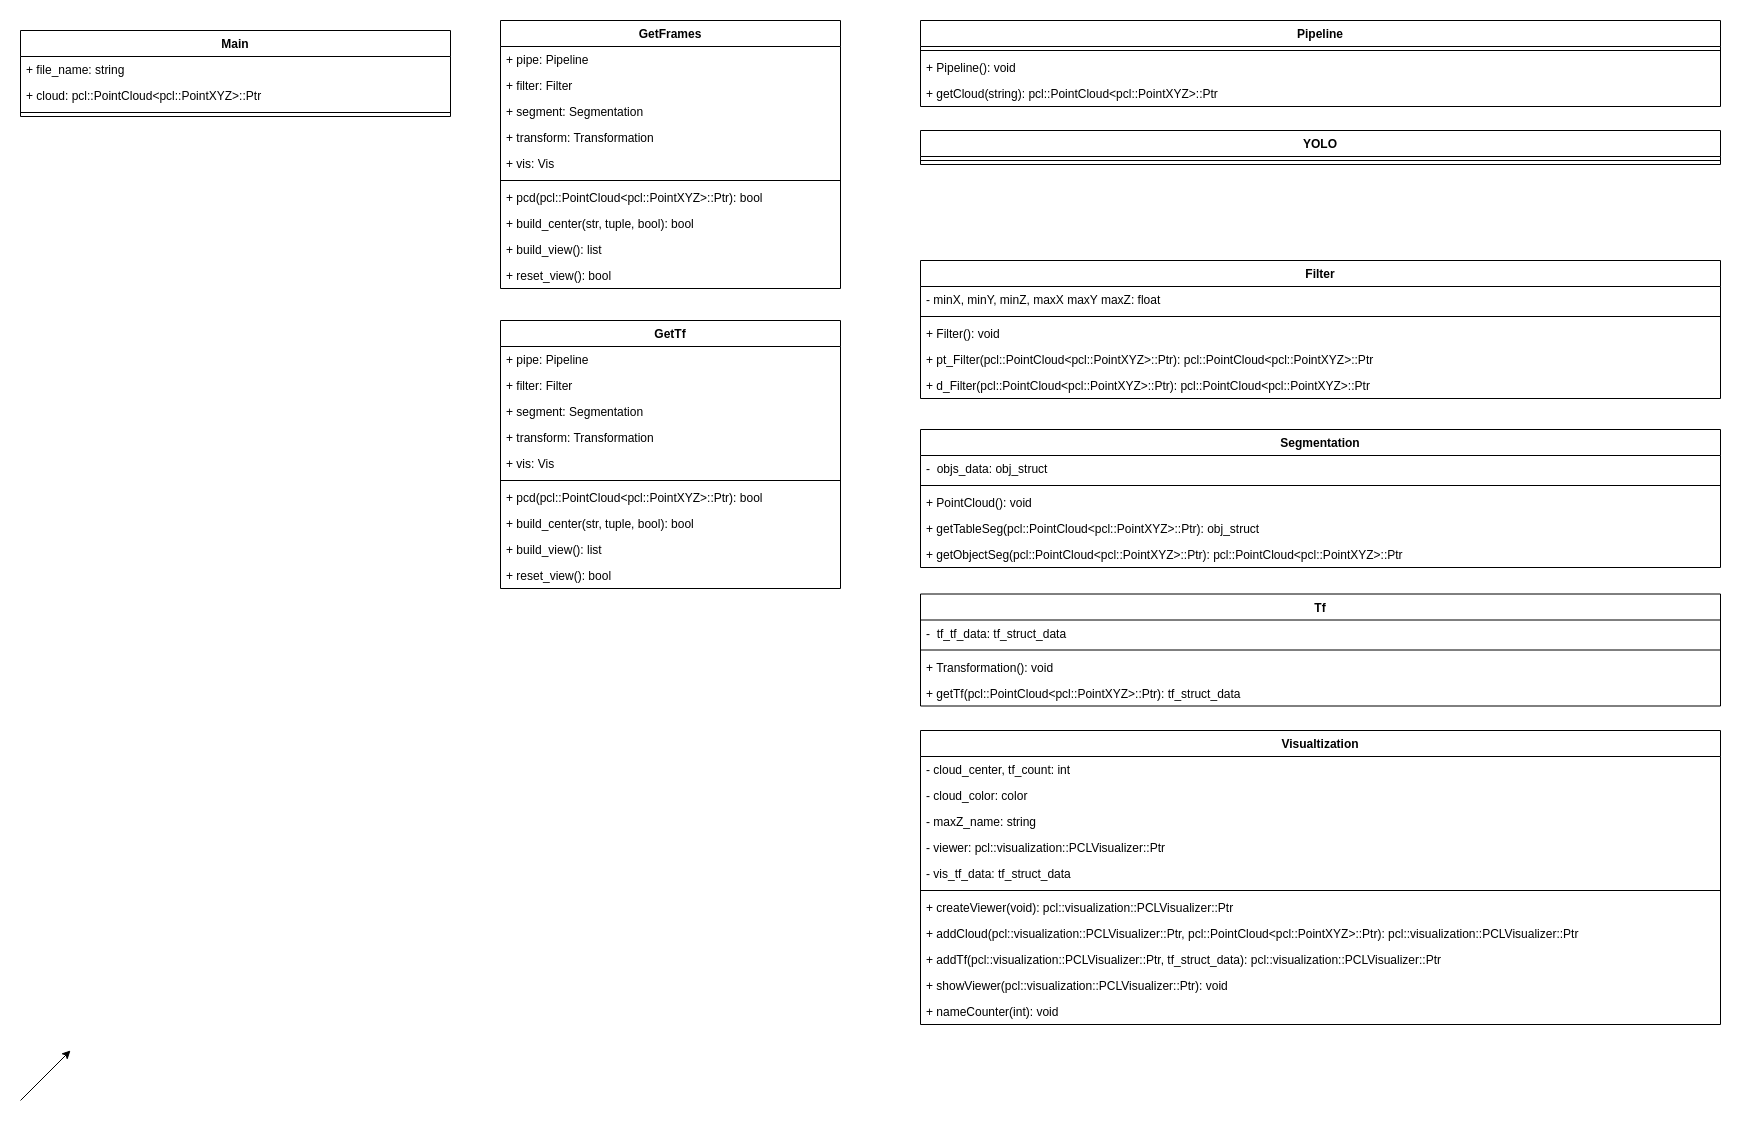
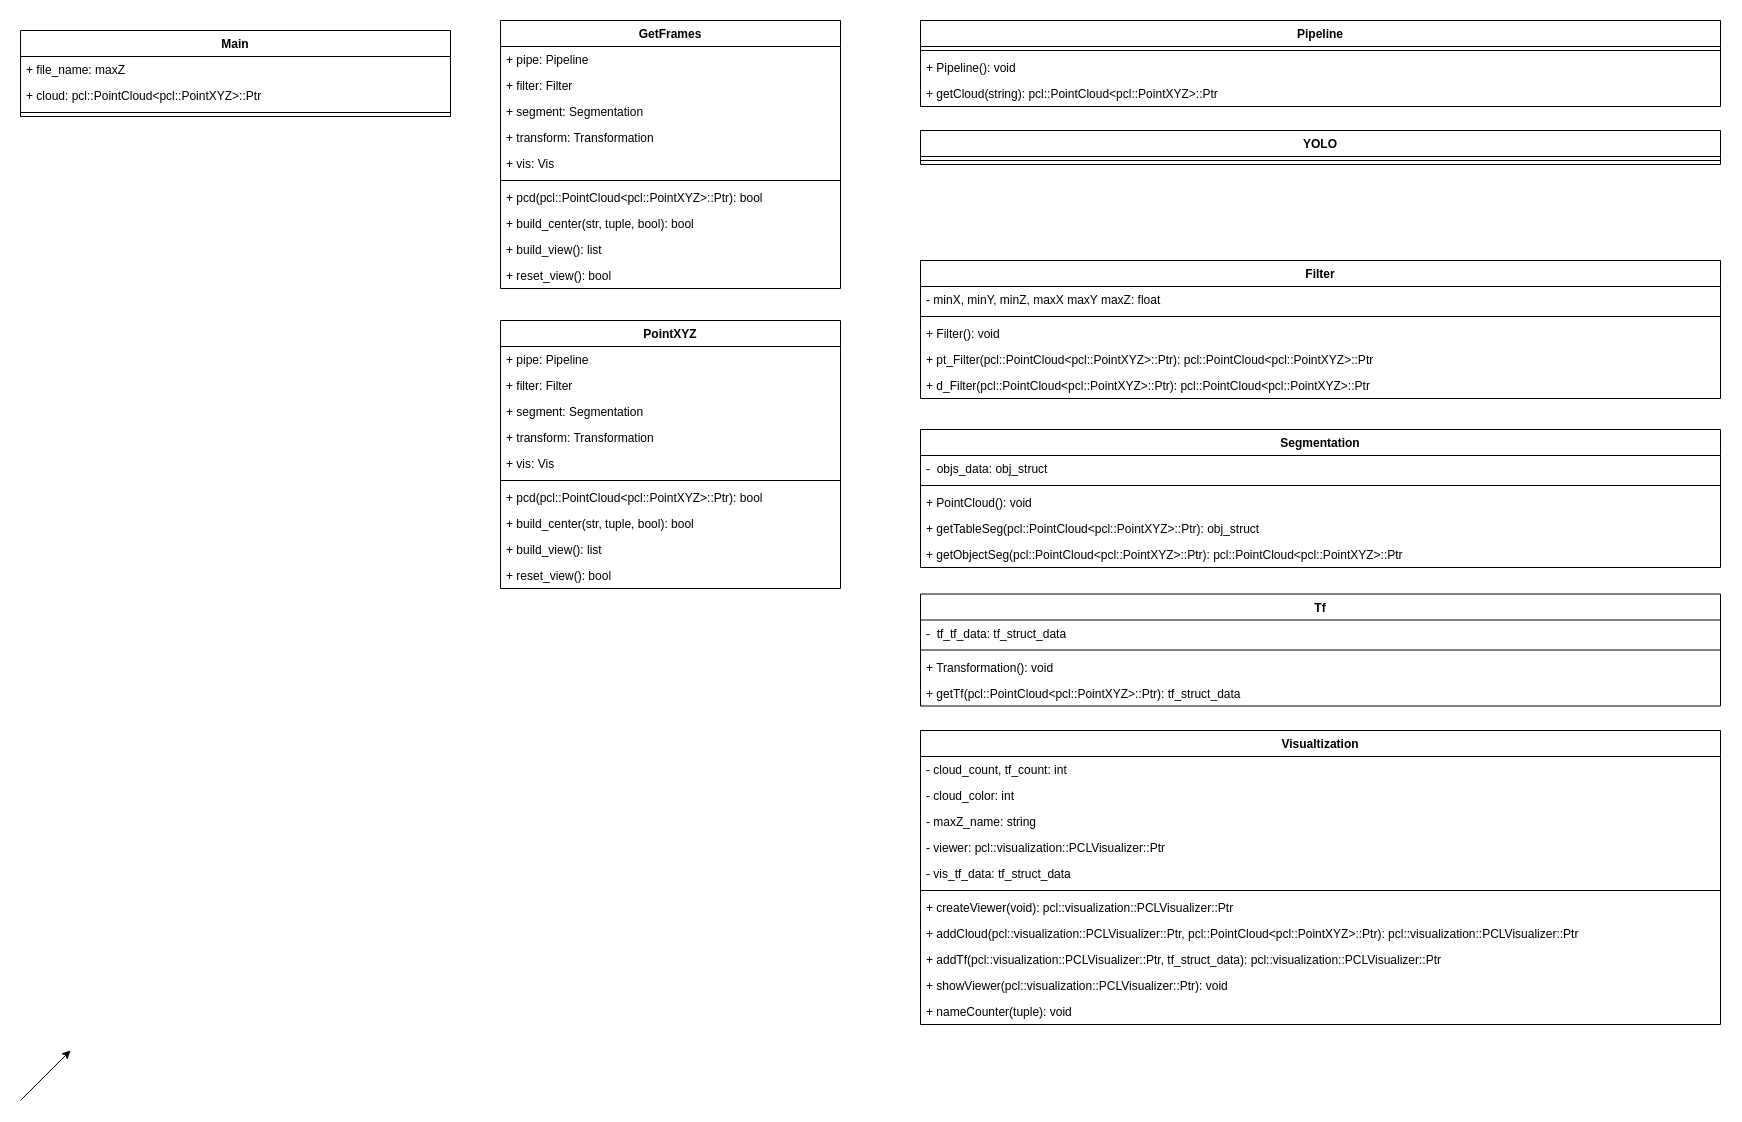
node "+ file_name: string": label "+ file_name: string" -> "+ file_name: maxZ"
node "GetTf": label "GetTf" -> "PointXYZ"
node "- cloud_center, tf_count: int": label "- cloud_center, tf_count: int" -> "- cloud_count, tf_count: int"
node "- cloud_color: color": label "- cloud_color: color" -> "- cloud_color: int"
node "+ nameCounter(int): void": label "+ nameCounter(int): void" -> "+ nameCounter(tuple): void"
